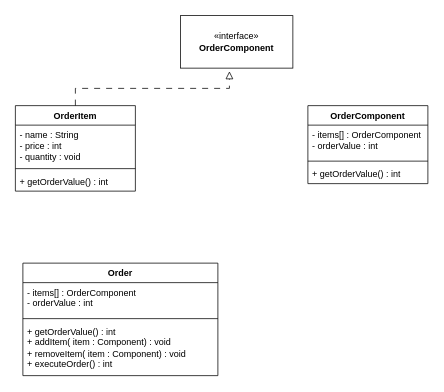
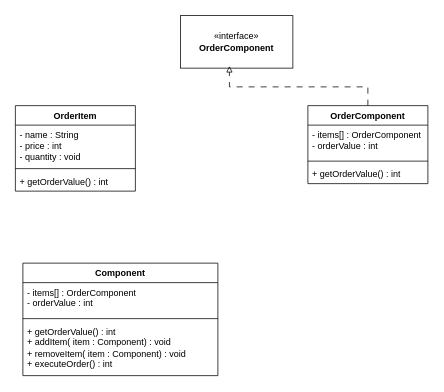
edge "OrderComponent" -> "«interface» OrderComponent": added
edge "OrderItem" -> "«interface» OrderComponent": removed
node "Order": label "Order" -> "Component"
